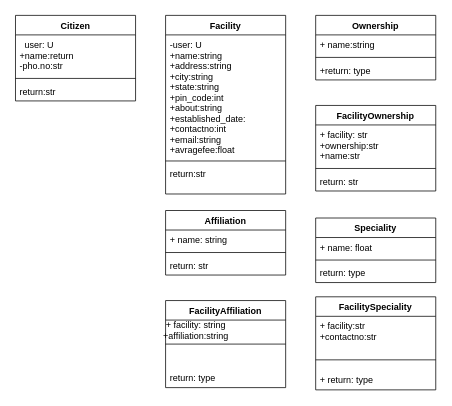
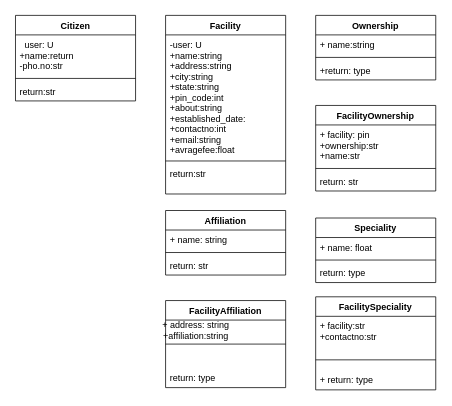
node "+ facility: str +ownership:str +name:str": label "+ facility: str +ownership:str +name:str" -> "+ facility: pin +ownership:str +name:str"
node "+ facility: string+affiliation:string": label "+ facility: string+affiliation:string" -> "+ address: string+affiliation:string"
